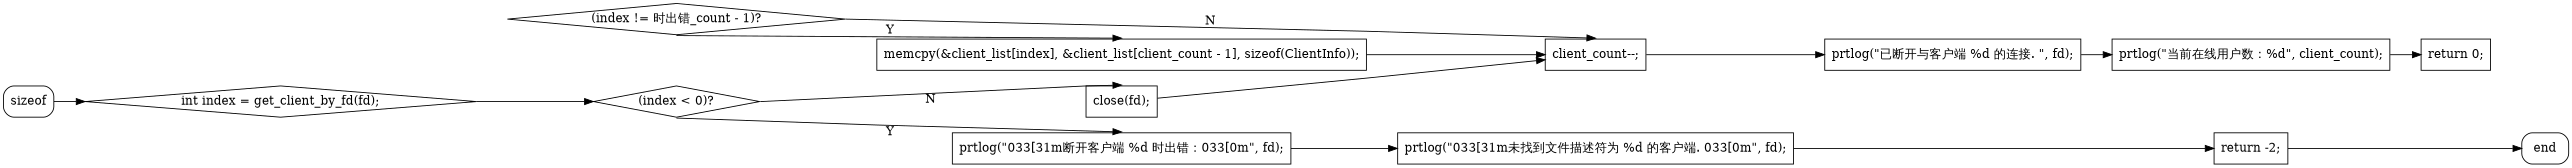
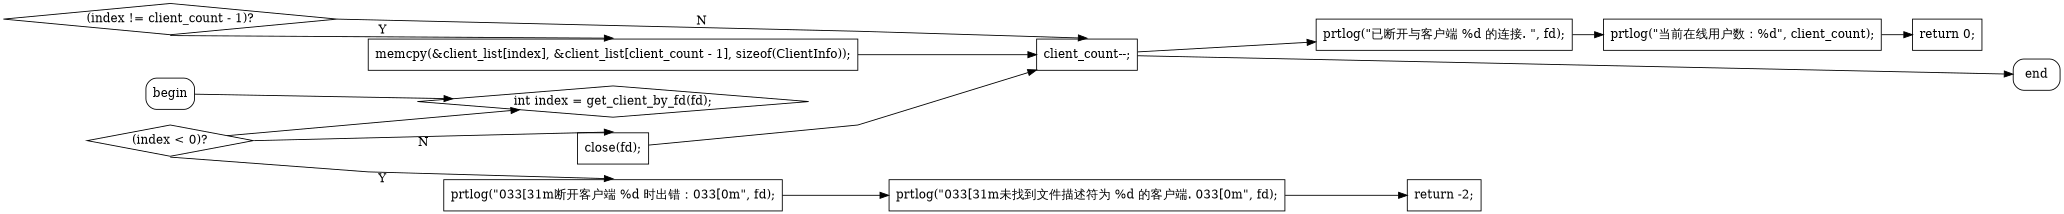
node "(index != 时出错_count - 1)?": label "(index != 时出错_count - 1)?" -> "(index != client_count - 1)?"
node "sizeof": label "sizeof" -> "begin"
edge "int index = get_client_by_fd(fd);" -> "(index < 0)?": reversed
edge "return -2;" -> "end": now "client_count--;" -> "end"
